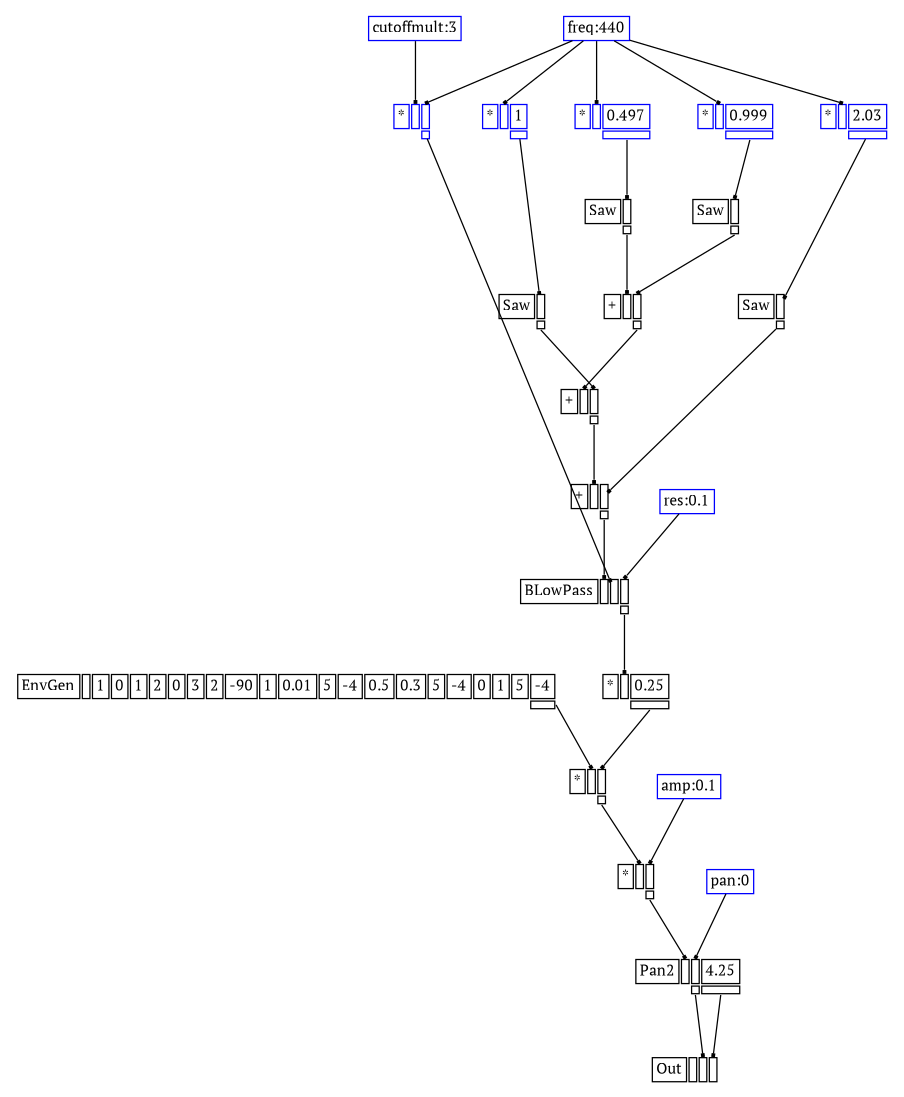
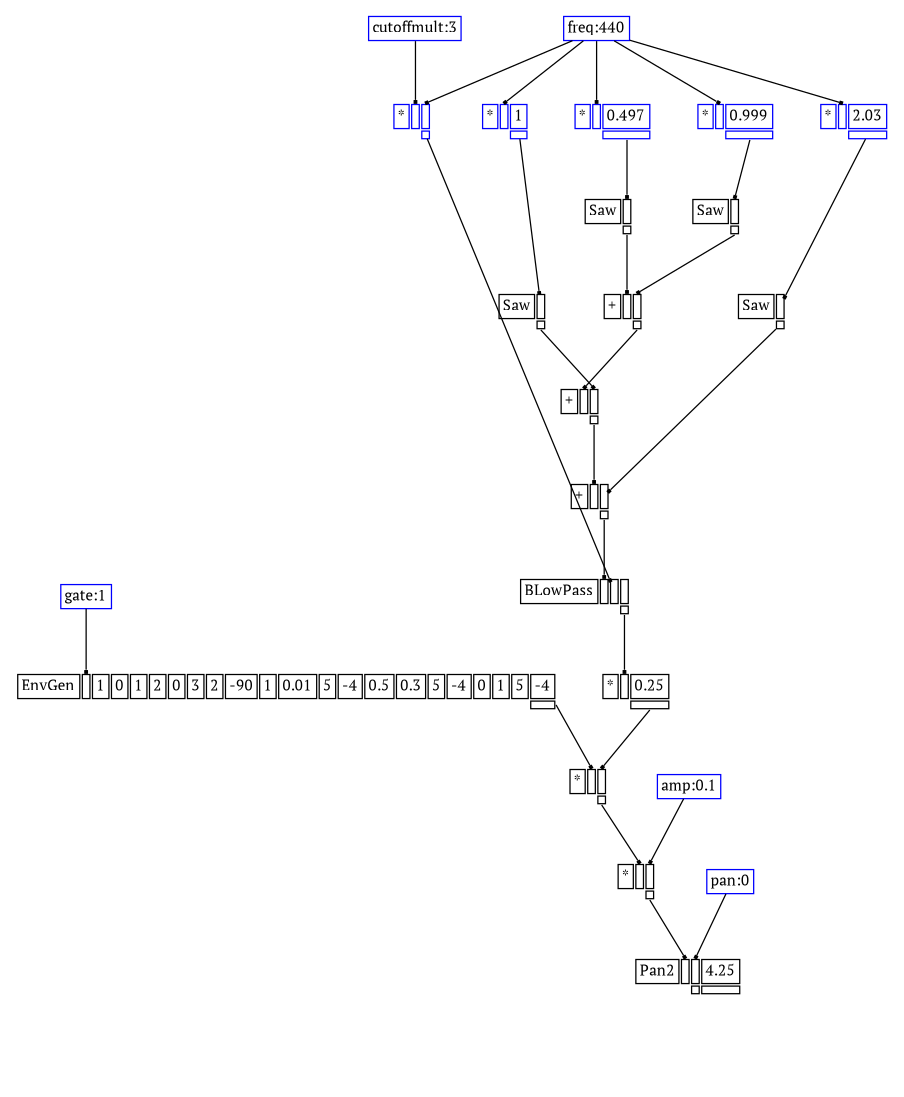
node "res:0.1": removed
node "gate:1": added
node "Out": removed
